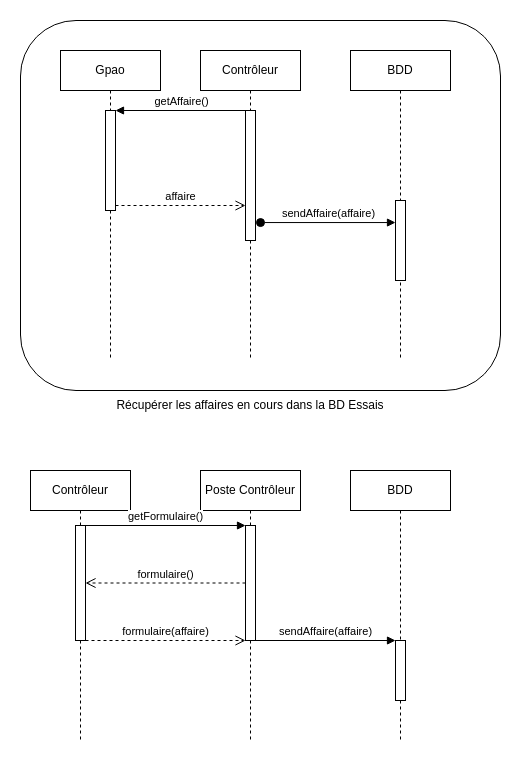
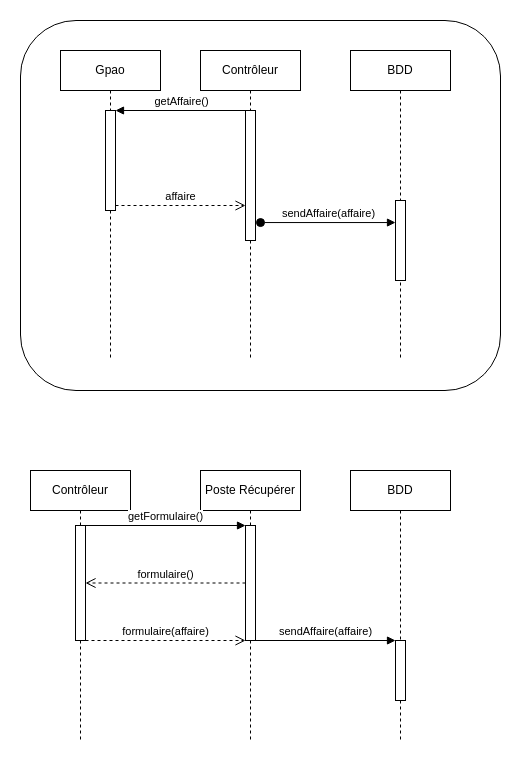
node "Récupérer les affaires en cours dans la BD Essais": removed
node "Poste Contrôleur": label "Poste Contrôleur" -> "Poste Récupérer"
